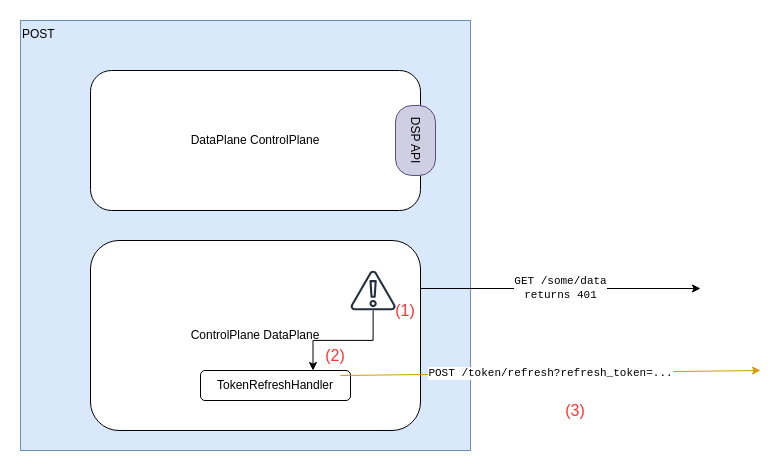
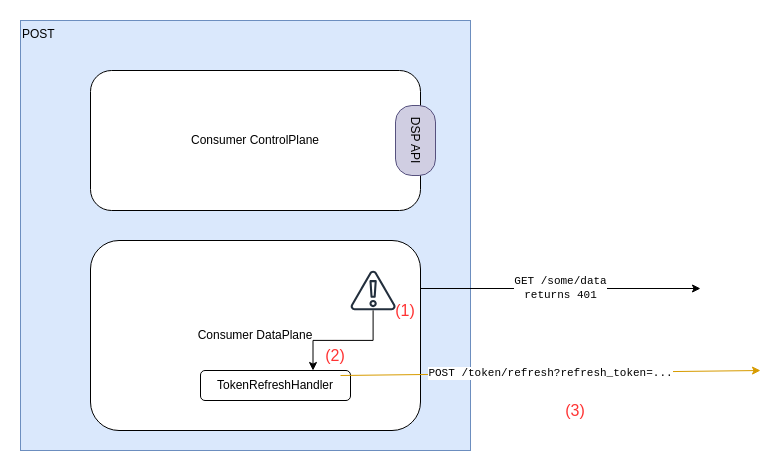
node "DataPlane ControlPlane": label "DataPlane ControlPlane" -> "Consumer ControlPlane"
node "ControlPlane DataPlane": label "ControlPlane DataPlane" -> "Consumer DataPlane"
